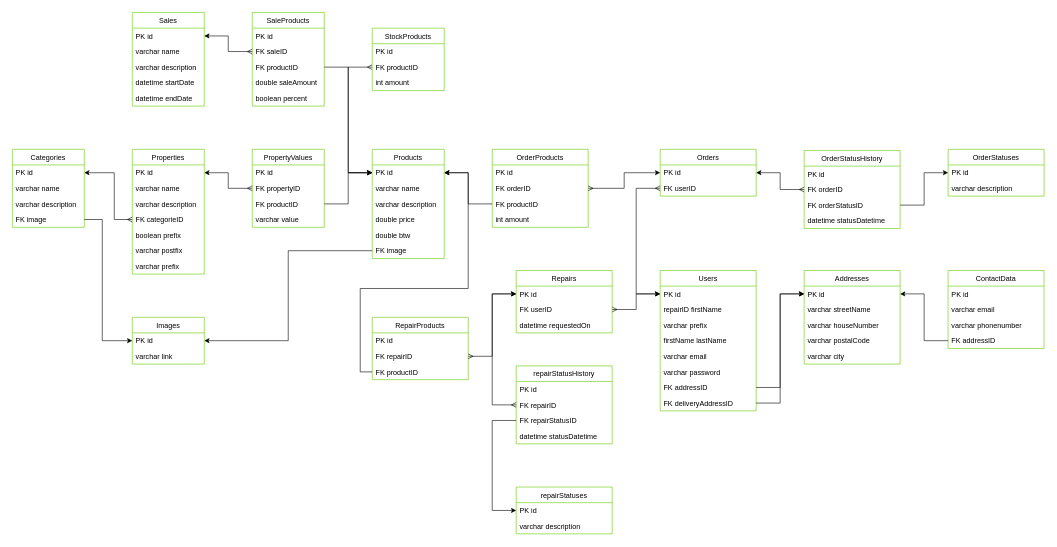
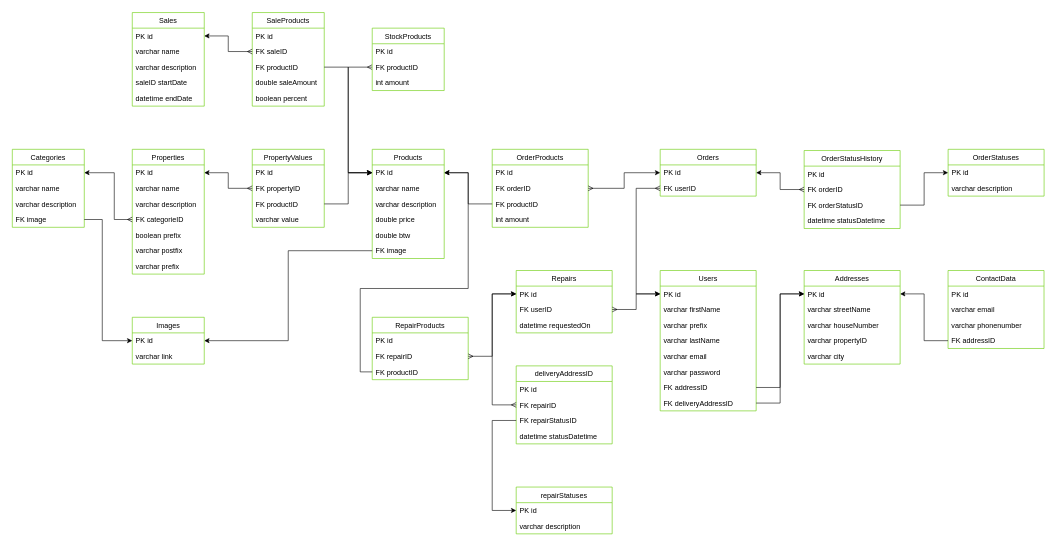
node "datetime startDate": label "datetime startDate" -> "saleID startDate"
node "repairID firstName": label "repairID firstName" -> "varchar firstName"
node "firstName lastName": label "firstName lastName" -> "varchar lastName"
node "varchar postalCode": label "varchar postalCode" -> "varchar propertyID"
node "repairStatusHistory": label "repairStatusHistory" -> "deliveryAddressID"
